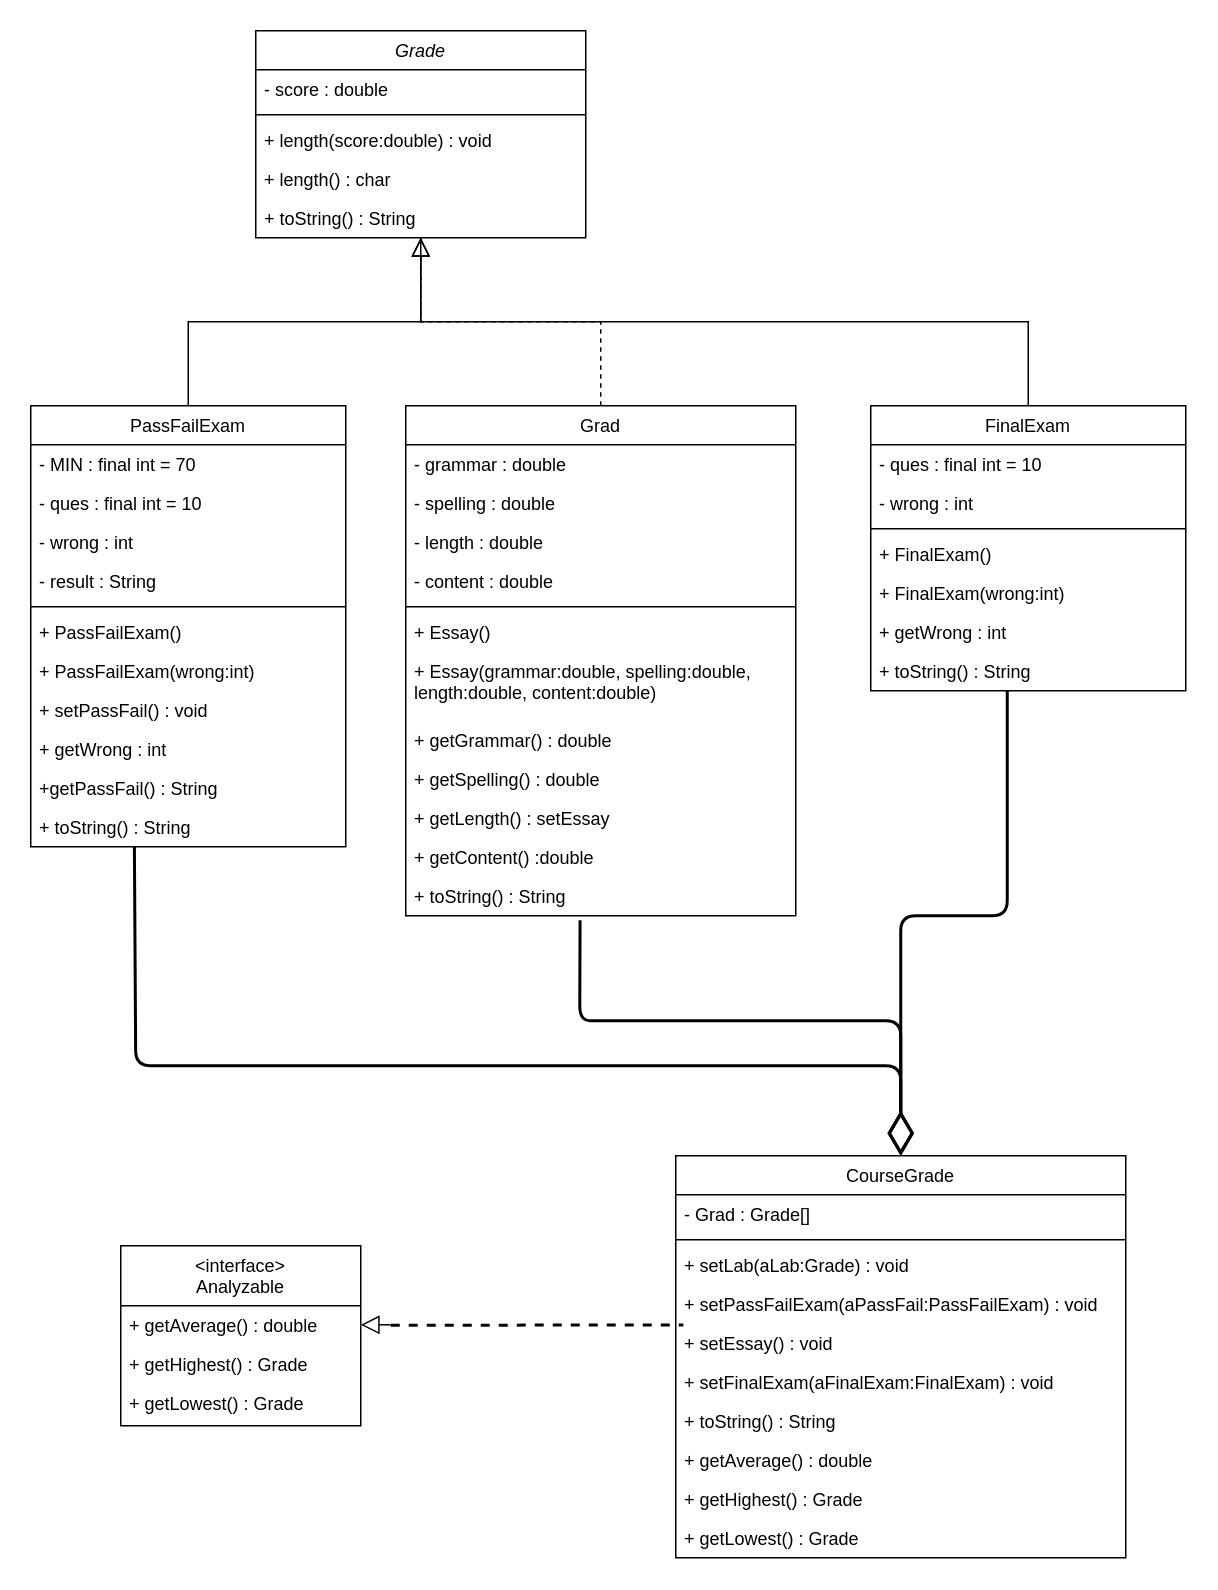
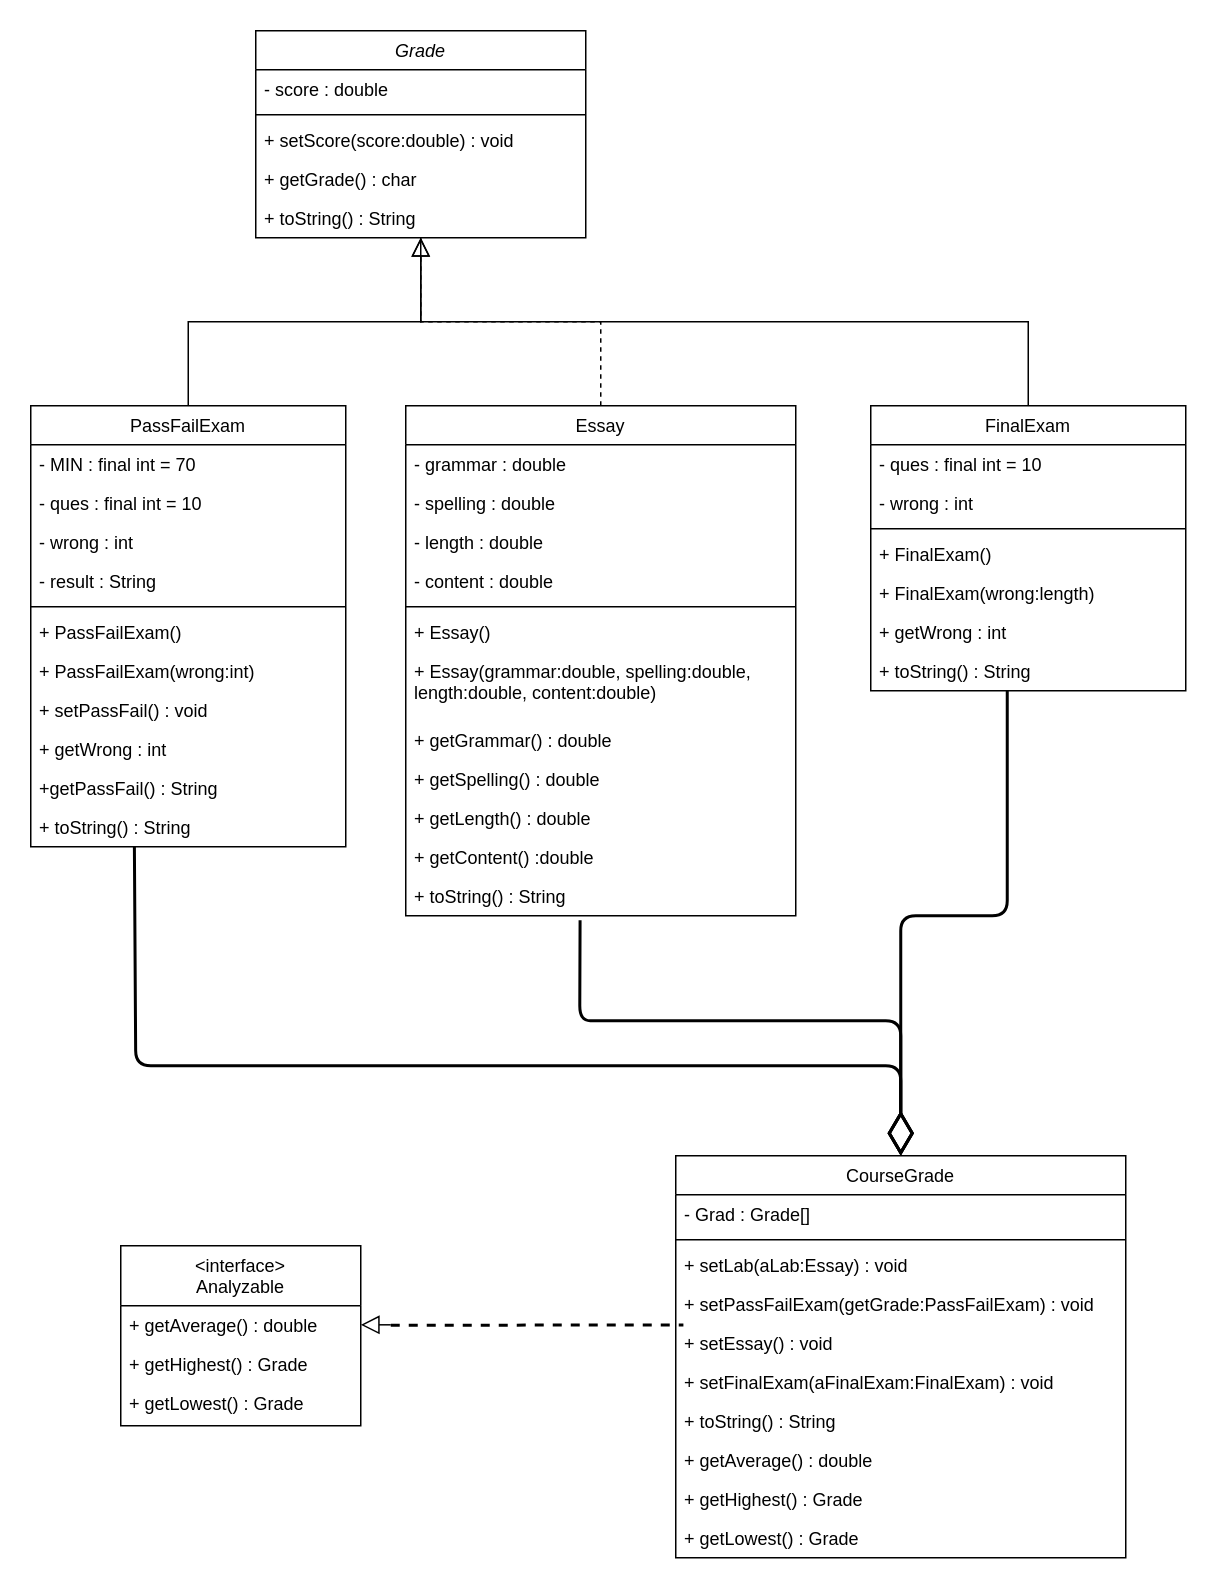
node "+ length(score:double) : void": label "+ length(score:double) : void" -> "+ setScore(score:double) : void"
node "+ length() : char": label "+ length() : char" -> "+ getGrade() : char"
node "Grad": label "Grad" -> "Essay"
node "+ FinalExam(wrong:int)": label "+ FinalExam(wrong:int)" -> "+ FinalExam(wrong:length)"
node "+ getLength() : setEssay": label "+ getLength() : setEssay" -> "+ getLength() : double"
node "+ setLab(aLab:Grade) : void": label "+ setLab(aLab:Grade) : void" -> "+ setLab(aLab:Essay) : void"
node "+ setPassFailExam(aPassFail:PassFailExam) : void": label "+ setPassFailExam(aPassFail:PassFailExam) : void" -> "+ setPassFailExam(getGrade:PassFailExam) : void"
